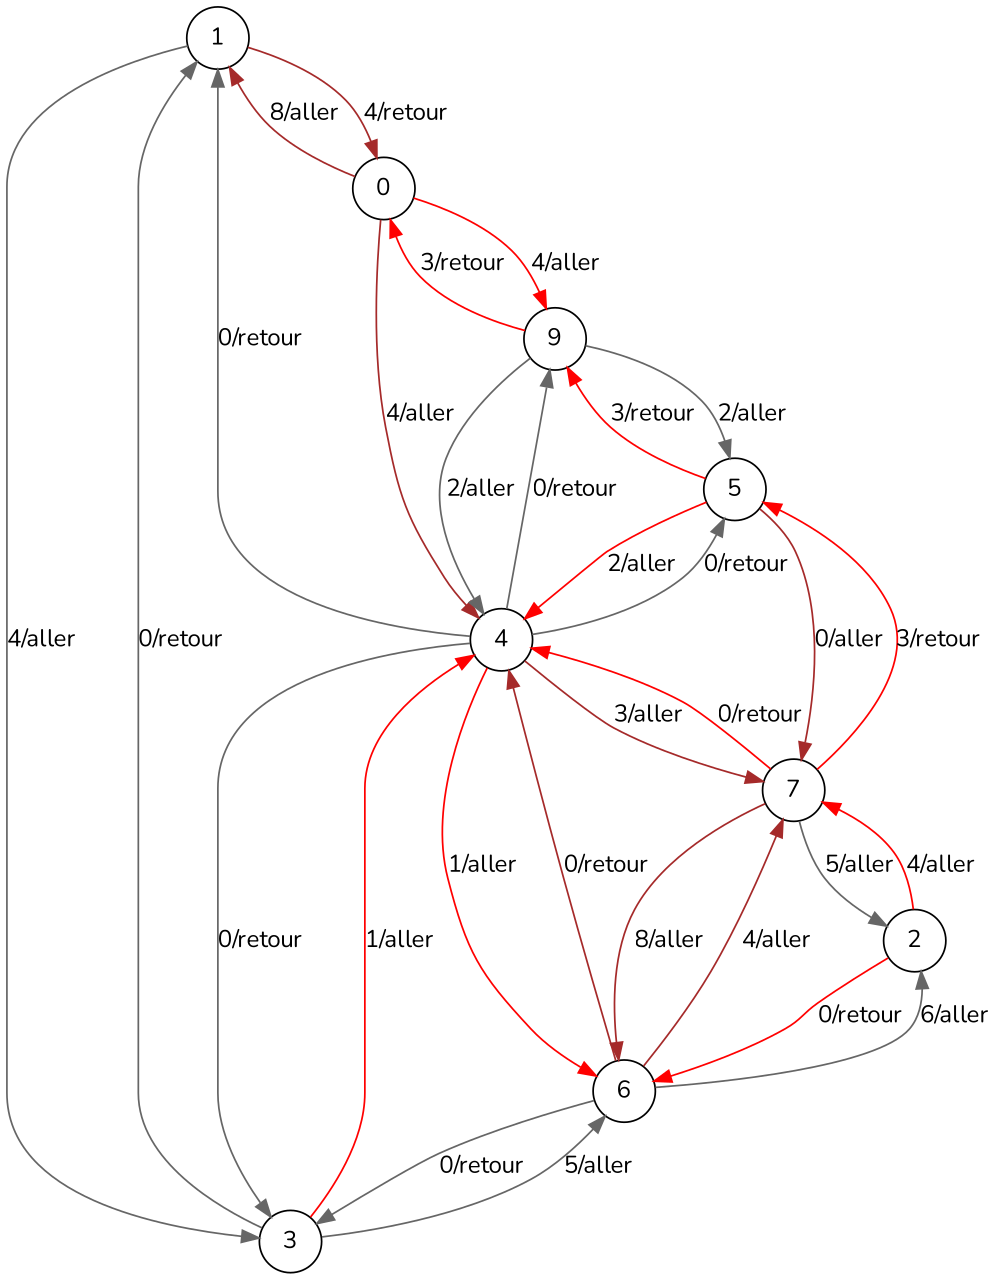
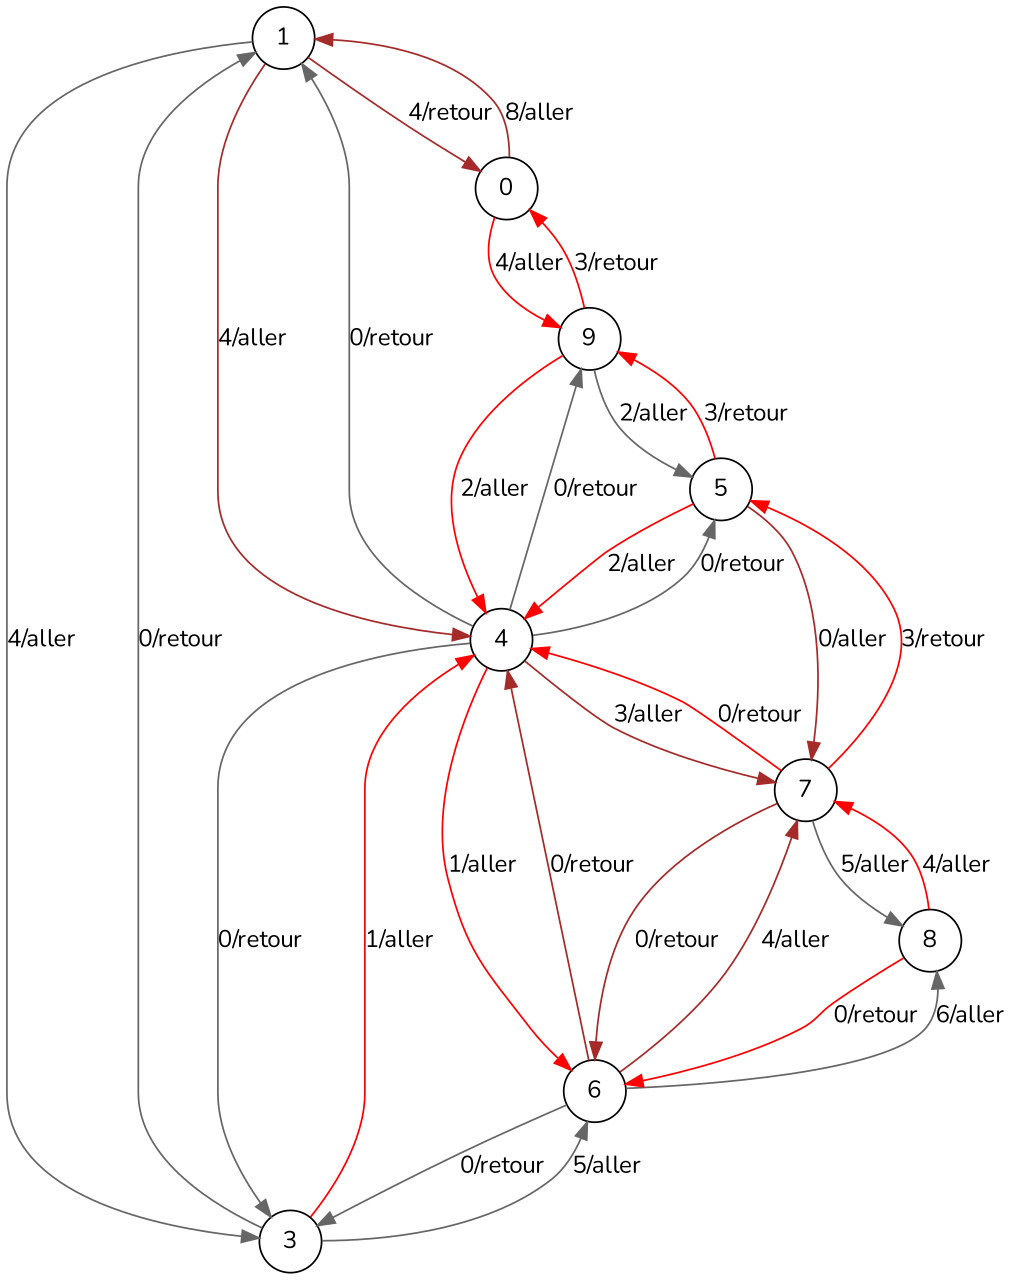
edge "0" -> "4": now "1" -> "4"
edge "9" -> "4": color gray40 -> red
edge "7" -> "6": label "8/aller" -> "0/retour"
node "2": label "2" -> "8"
